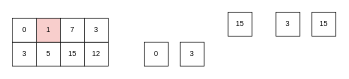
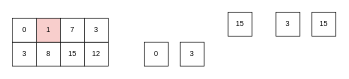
node "5": label "5" -> "8"
